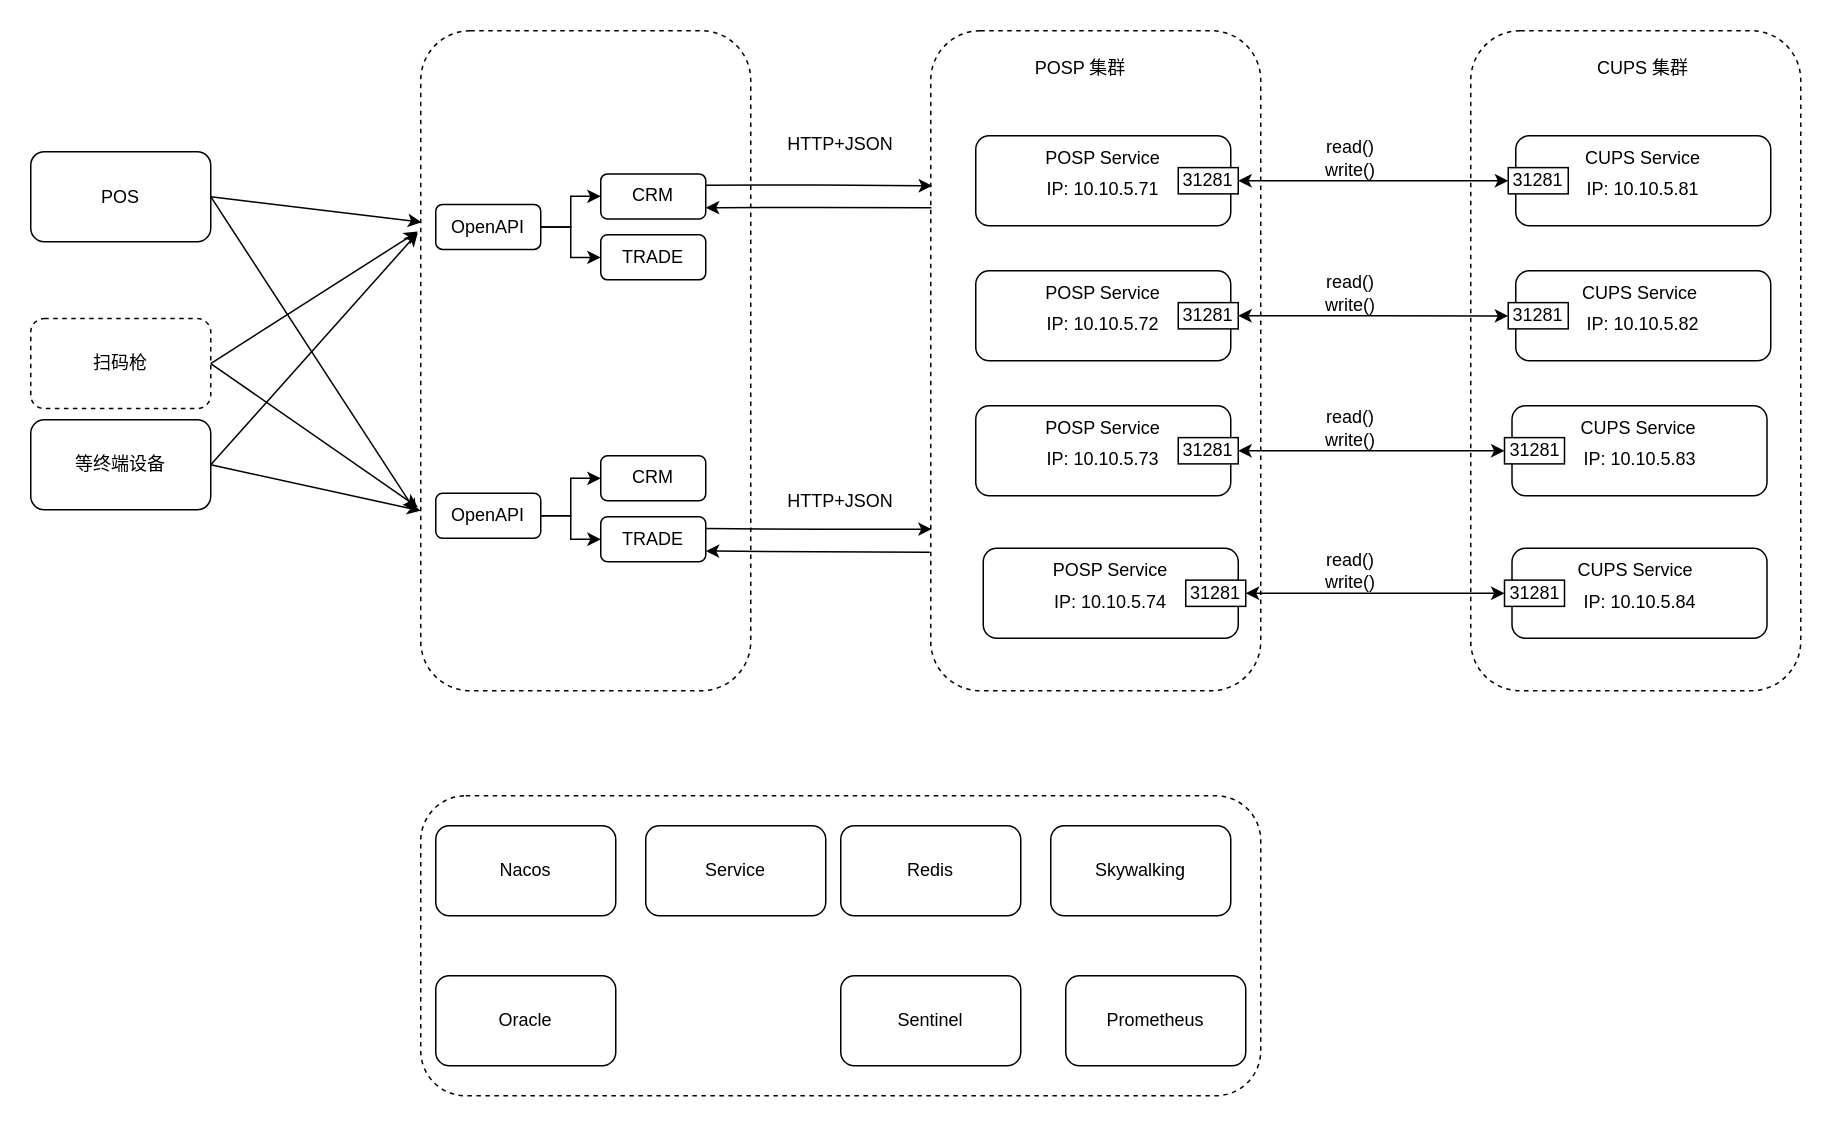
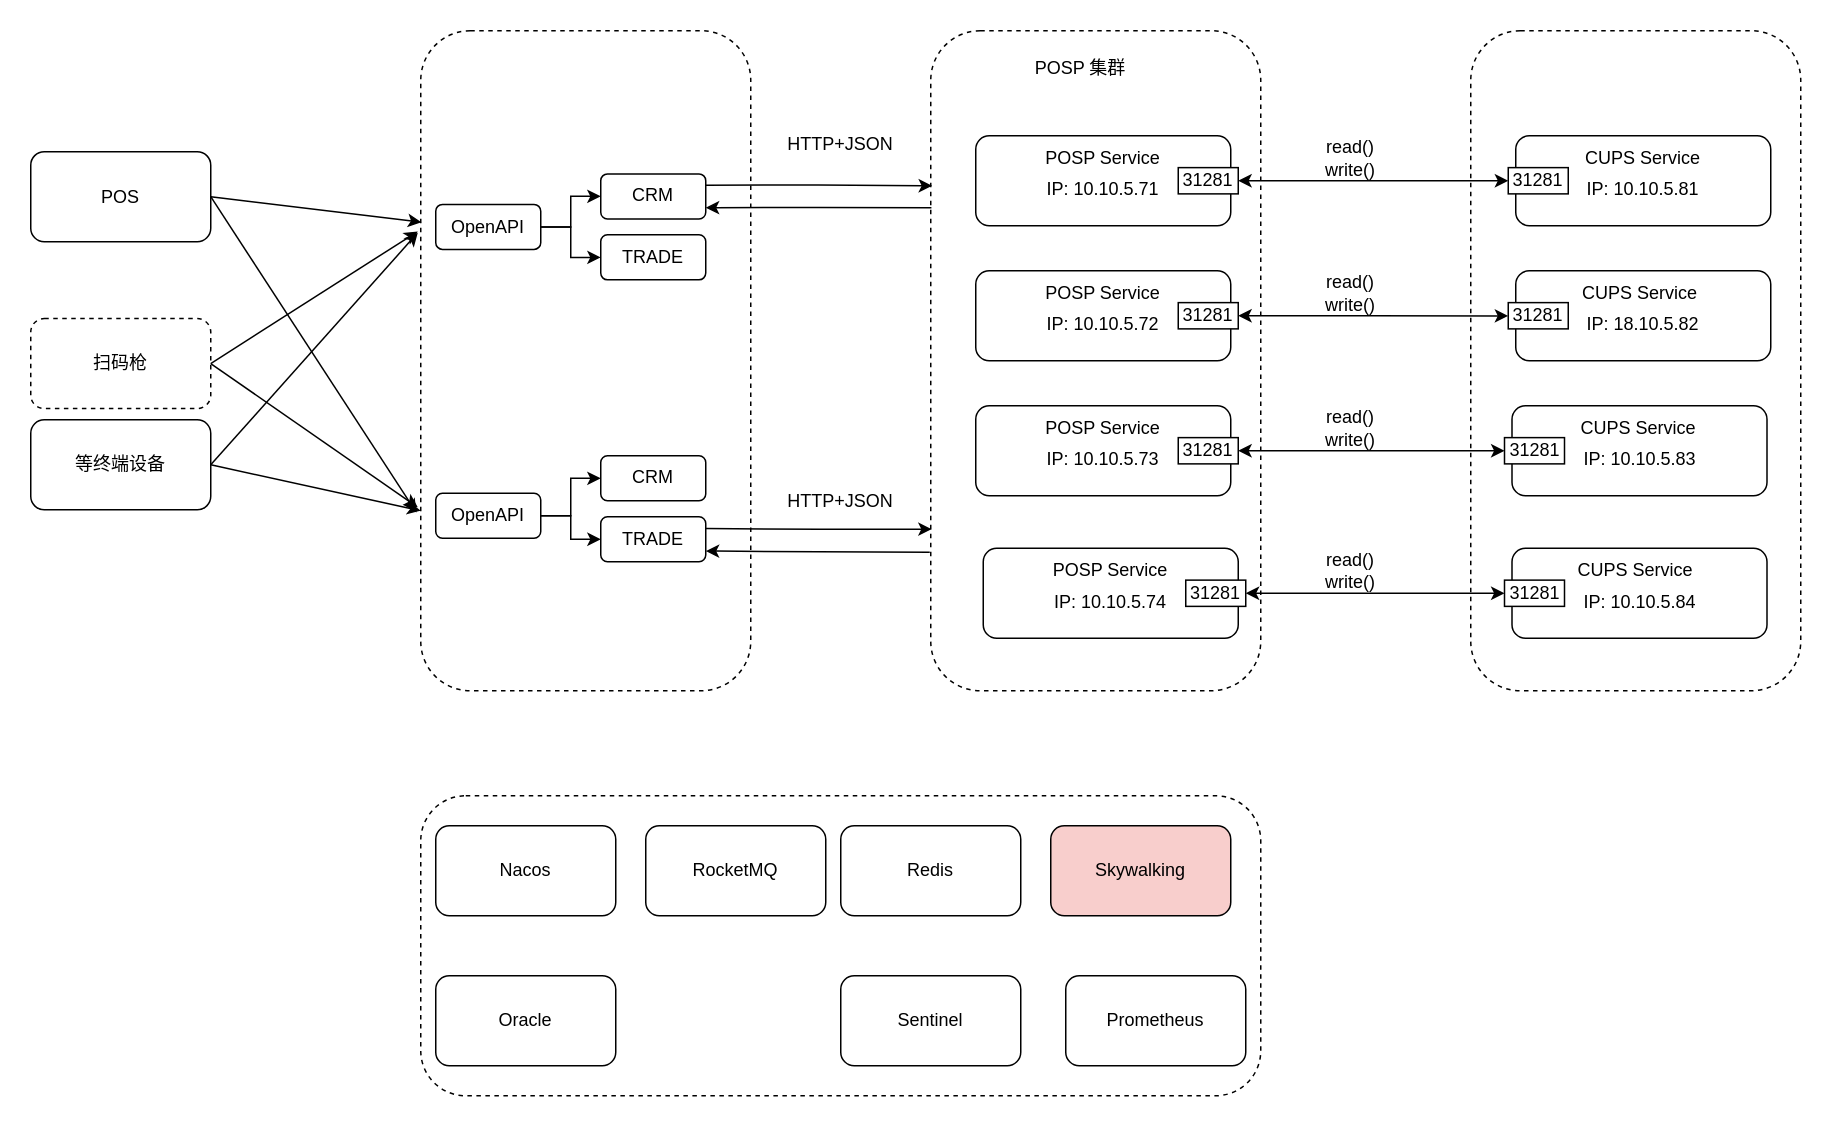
node "CUPS 集群": removed
node "IP: 10.10.5.82": label "IP: 10.10.5.82" -> "IP: 18.10.5.82"
node "Service": label "Service" -> "RocketMQ"
node "Skywalking": fillcolor #ffffff -> #f8cecc
